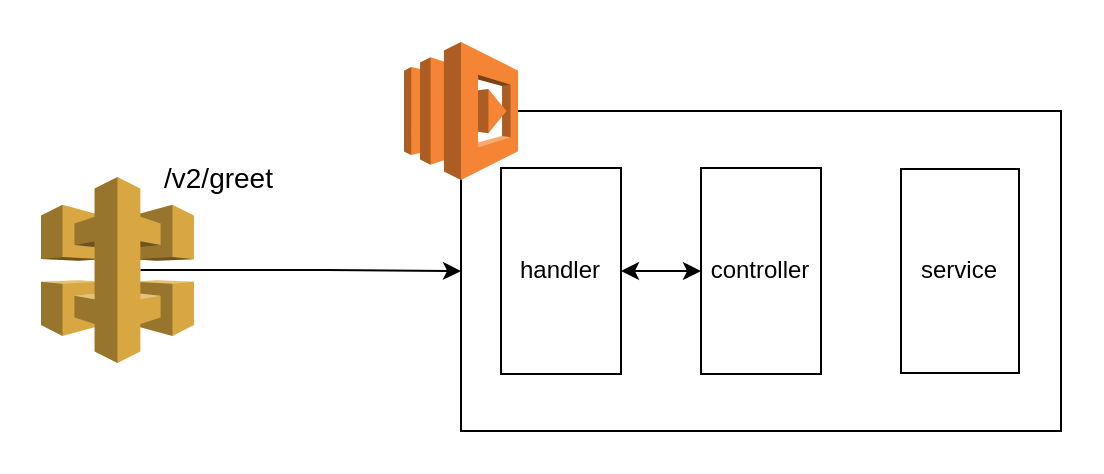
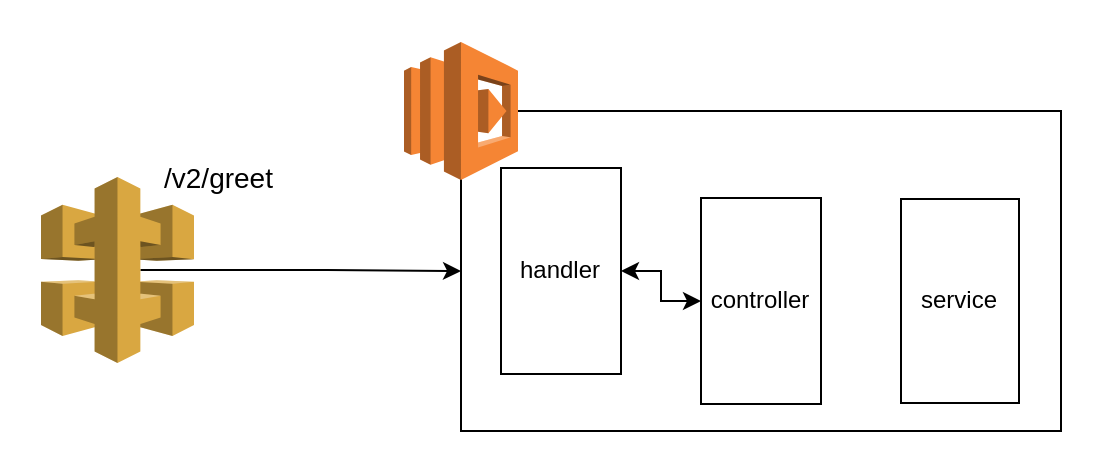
node "controller": moved (761, 271) -> (761, 301)
node "service": moved (960, 271) -> (960, 301)
